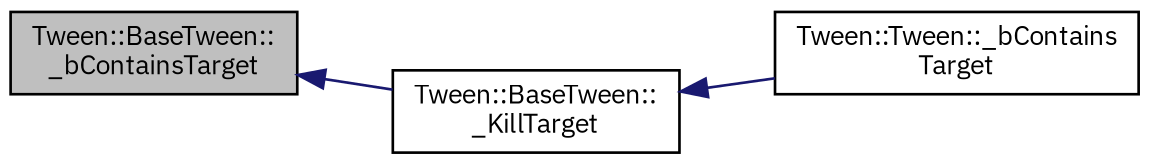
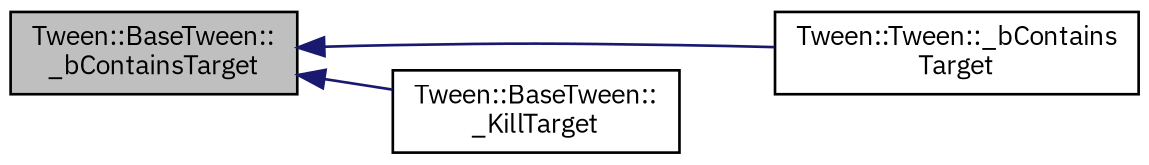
edge "Tween::Tween::_bContains Target" -> "Tween::BaseTween:: _KillTarget": now "Tween::Tween::_bContains Target" -> "Tween::BaseTween:: _bContainsTarget"
